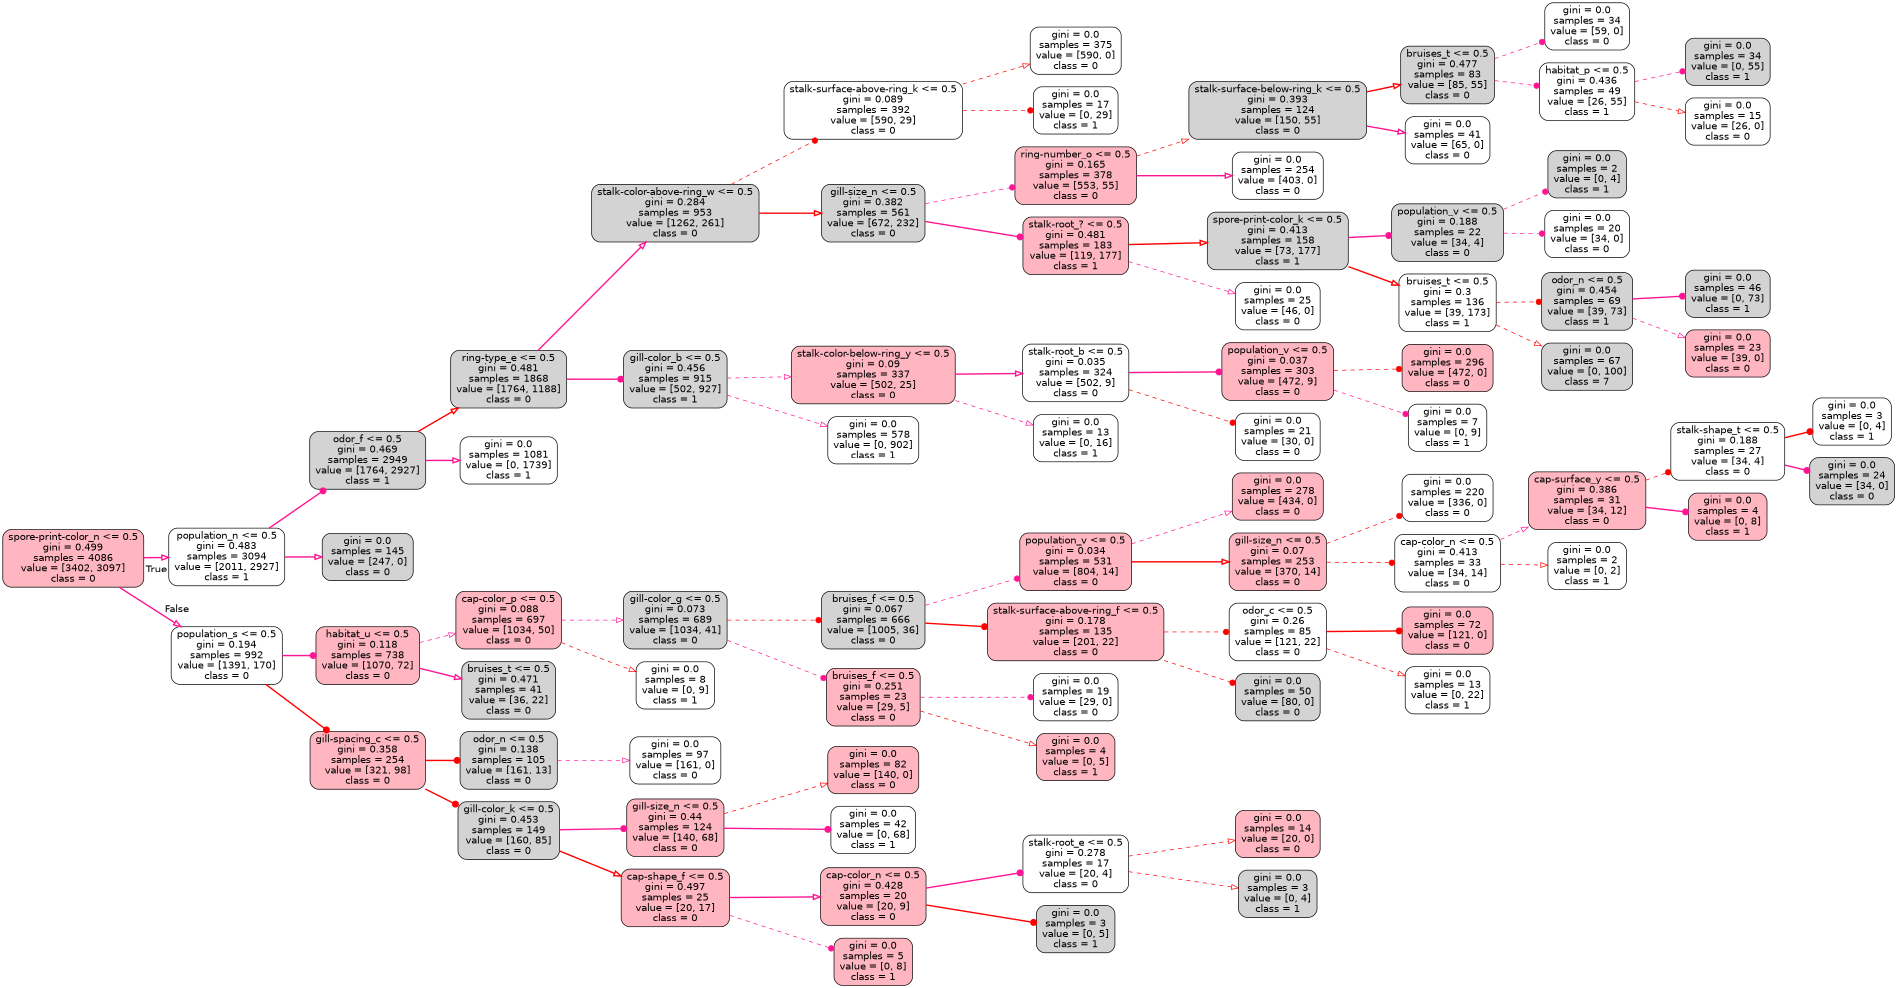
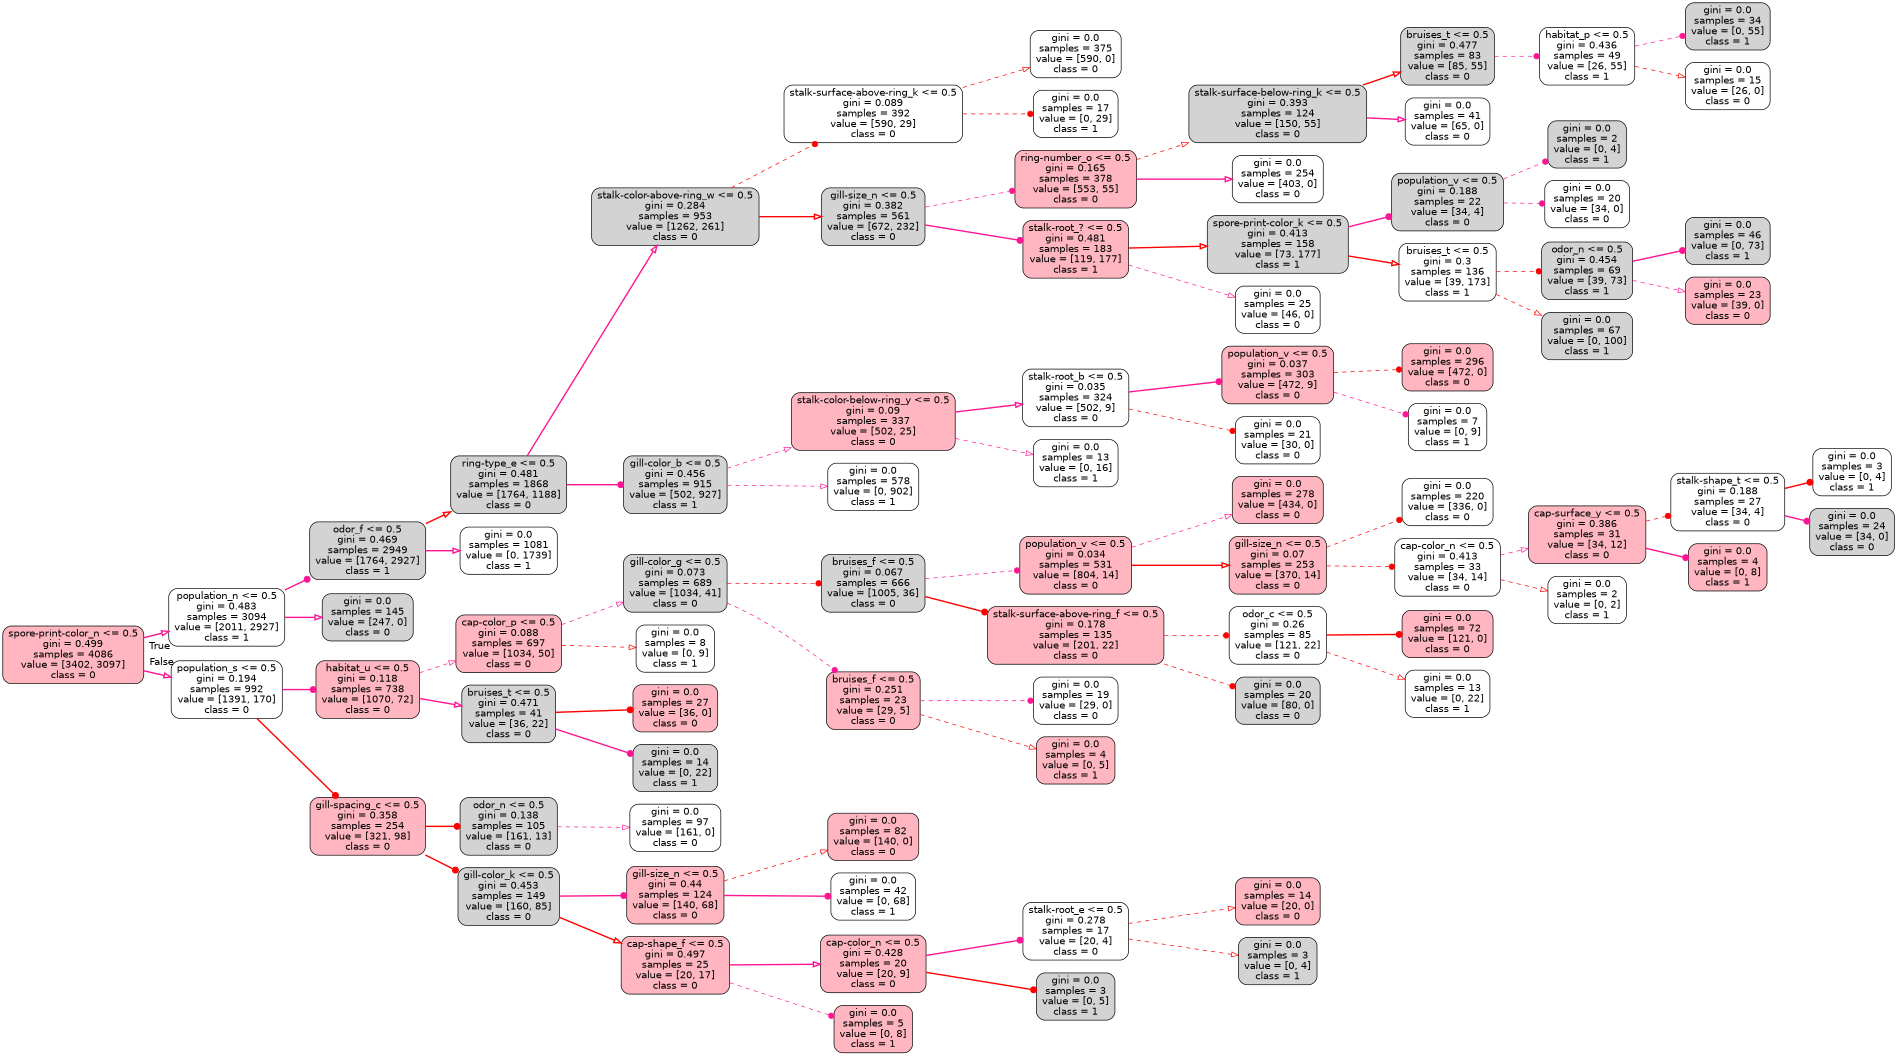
node "gini = 0.0 samples = 34 value = [59, 0] class = 0": removed
node "gini = 0.0 samples = 67 value = [0, 100] class = 7": label "gini = 0.0 samples = 67 value = [0, 100] class = 7" -> "gini = 0.0 samples = 67 value = [0, 100] class = 1"
node "gini = 0.0 samples = 50 value = [80, 0] class = 0": label "gini = 0.0 samples = 50 value = [80, 0] class = 0" -> "gini = 0.0 samples = 20 value = [80, 0] class = 0"
node "gini = 0.0 samples = 27 value = [36, 0] class = 0": added
node "gini = 0.0 samples = 14 value = [0, 22] class = 1": added
